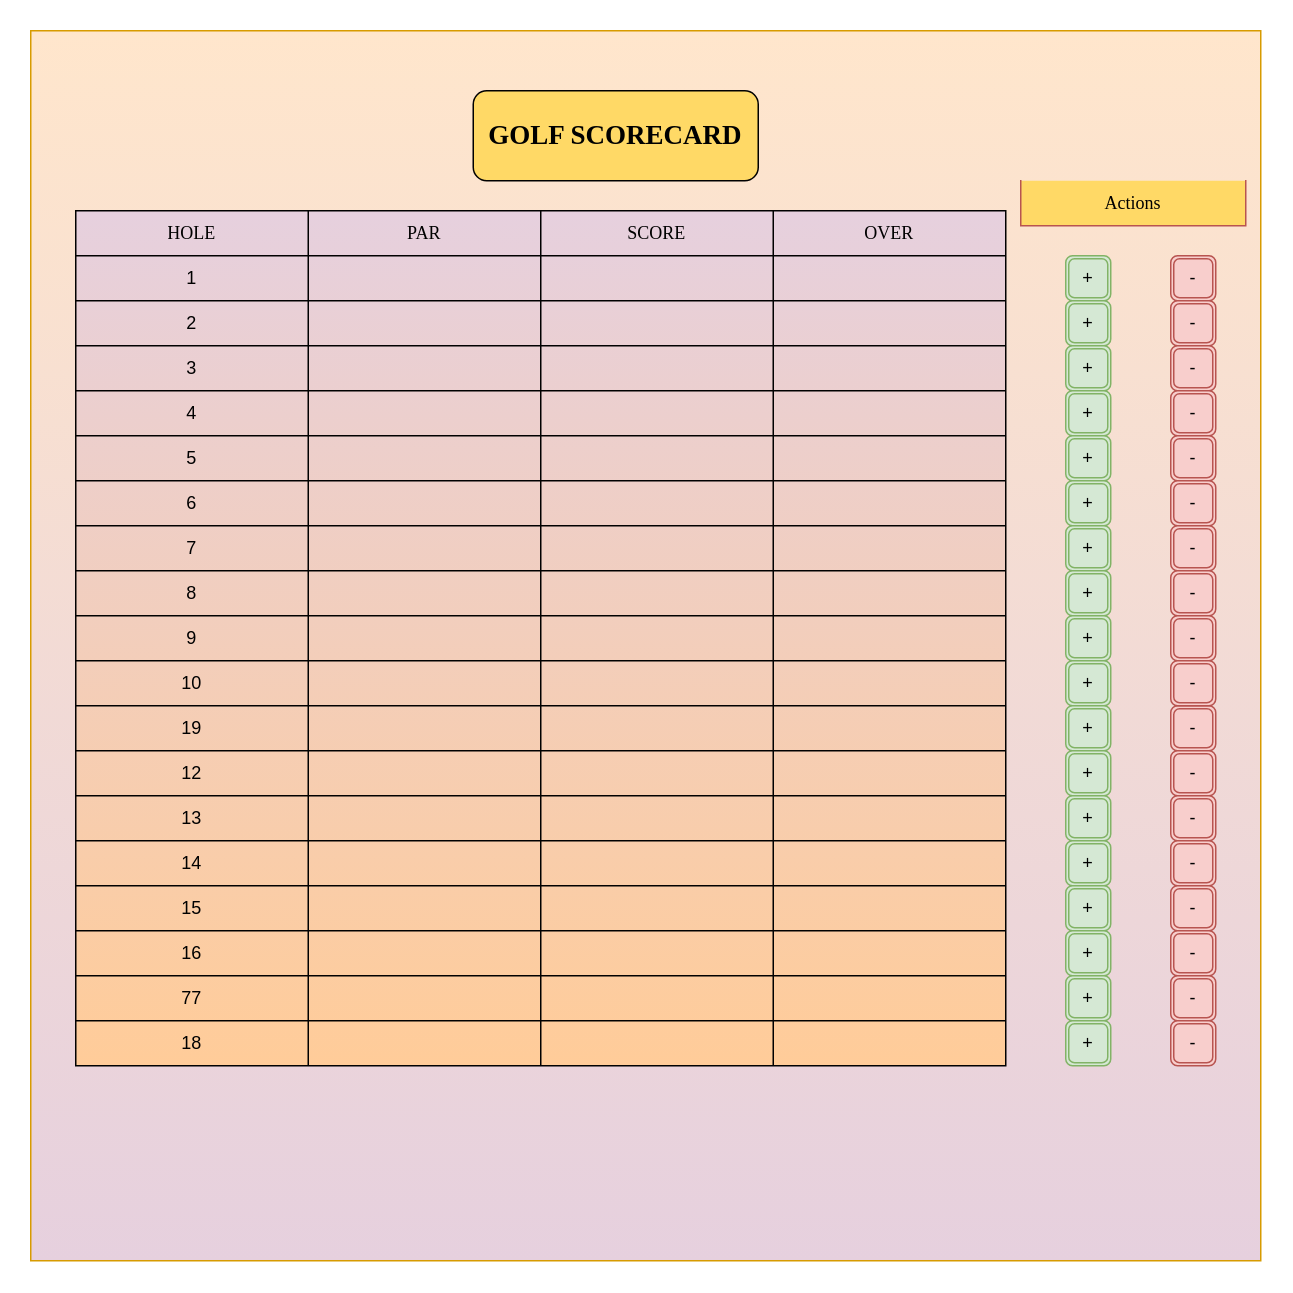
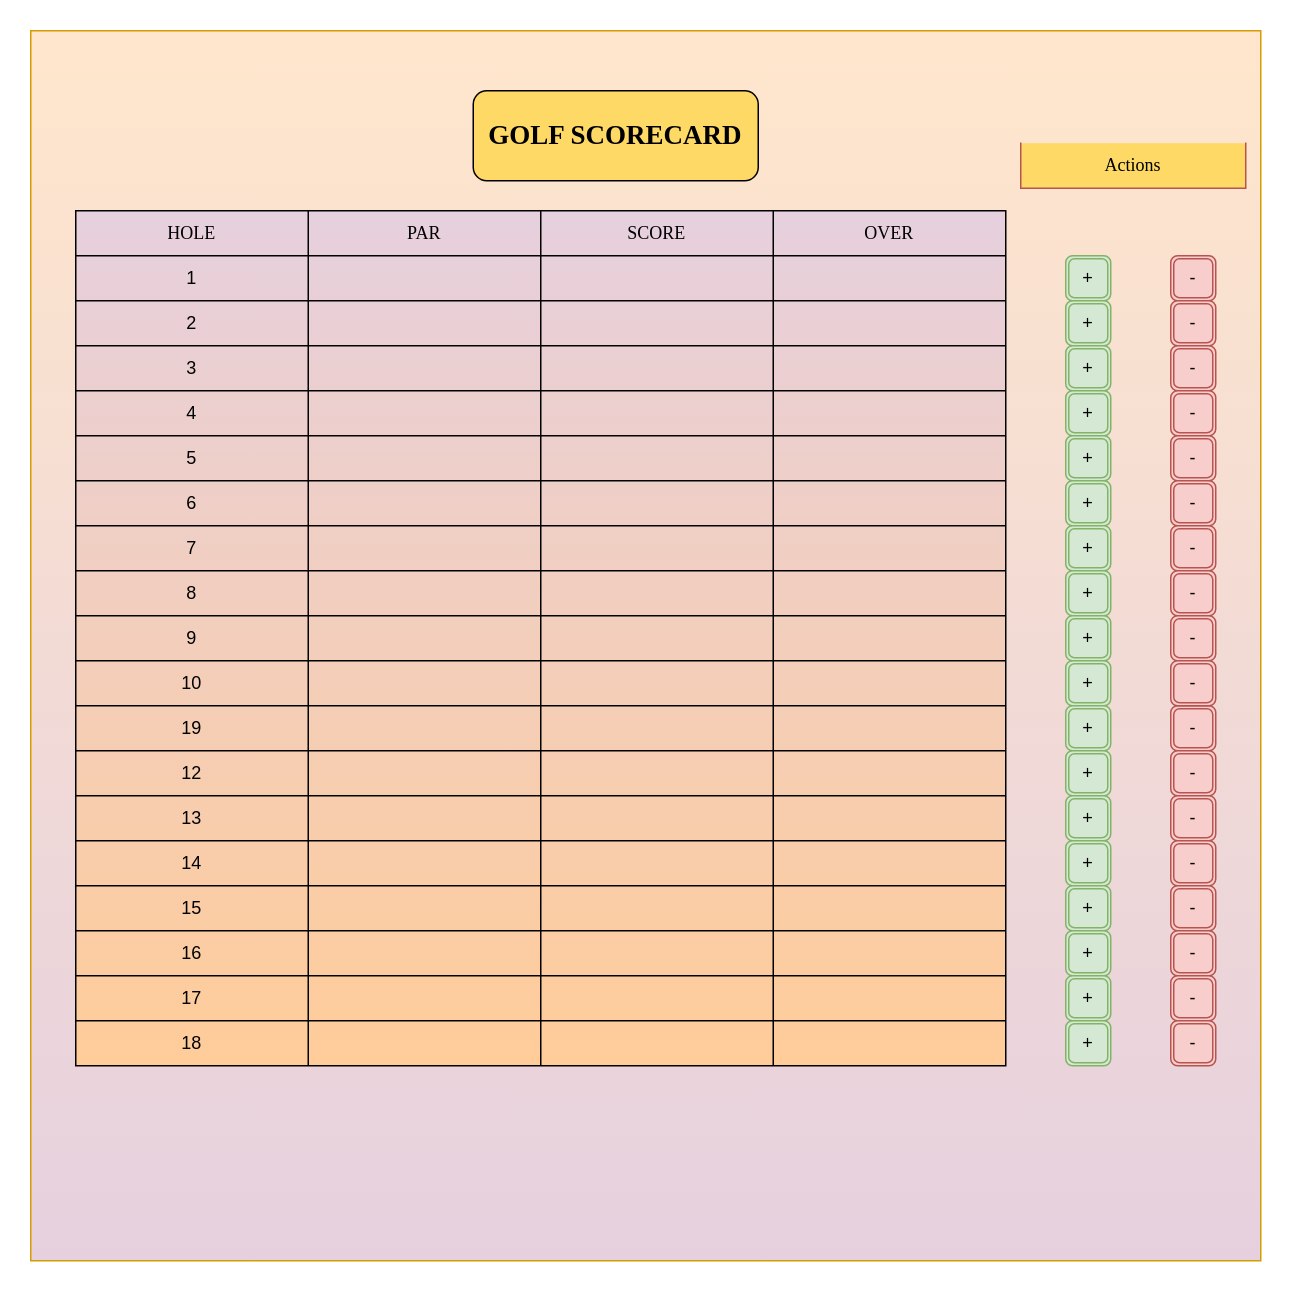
node "Actions": moved (1133, 203) -> (1133, 166)
node "77": label "77" -> "17"
